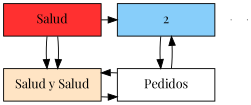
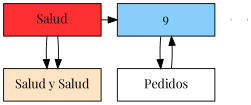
node "2": label "2" -> "9"
edge "Pedidos" -> "Salud y Salud": removed
edge "Salud y Salud" -> "Pedidos": removed
